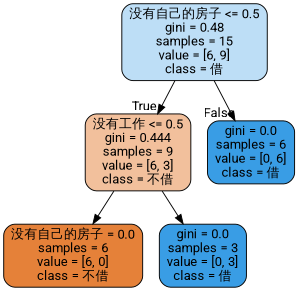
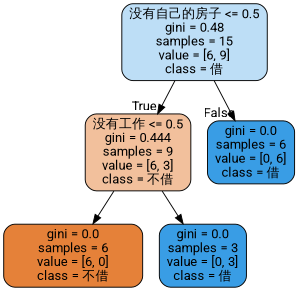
node "没有自己的房子 = 0.0 samples = 6 value = [6, 0] class = 不借": label "没有自己的房子 = 0.0 samples = 6 value = [6, 0] class = 不借" -> "gini = 0.0 samples = 6 value = [6, 0] class = 不借"
